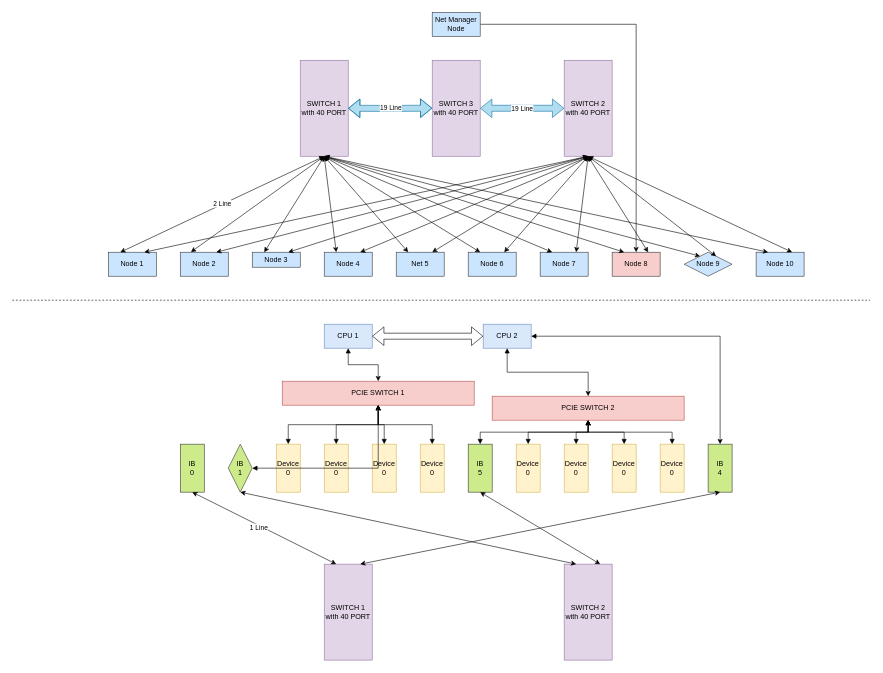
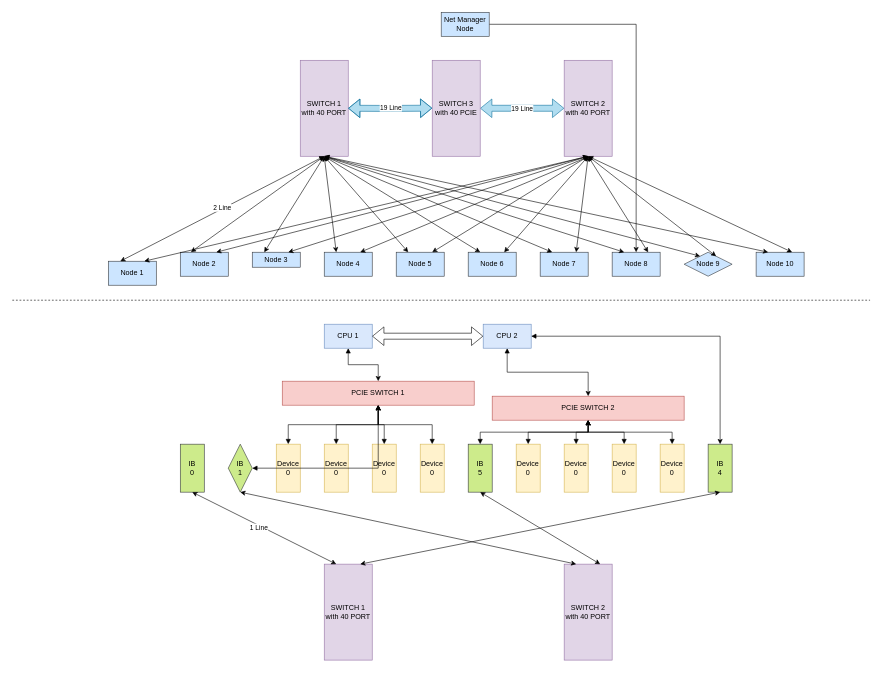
node "Net Manager Node": moved (456, 24) -> (465, 24)
node "SWITCH 3 with 40 PORT": label "SWITCH 3 with 40 PORT" -> "SWITCH 3 with 40 PCIE"
node "Node 1": moved (132, 264) -> (132, 273)
node "Net 5": label "Net 5" -> "Node 5"
node "Node 8": fillcolor #f8cecc -> #cce5ff
